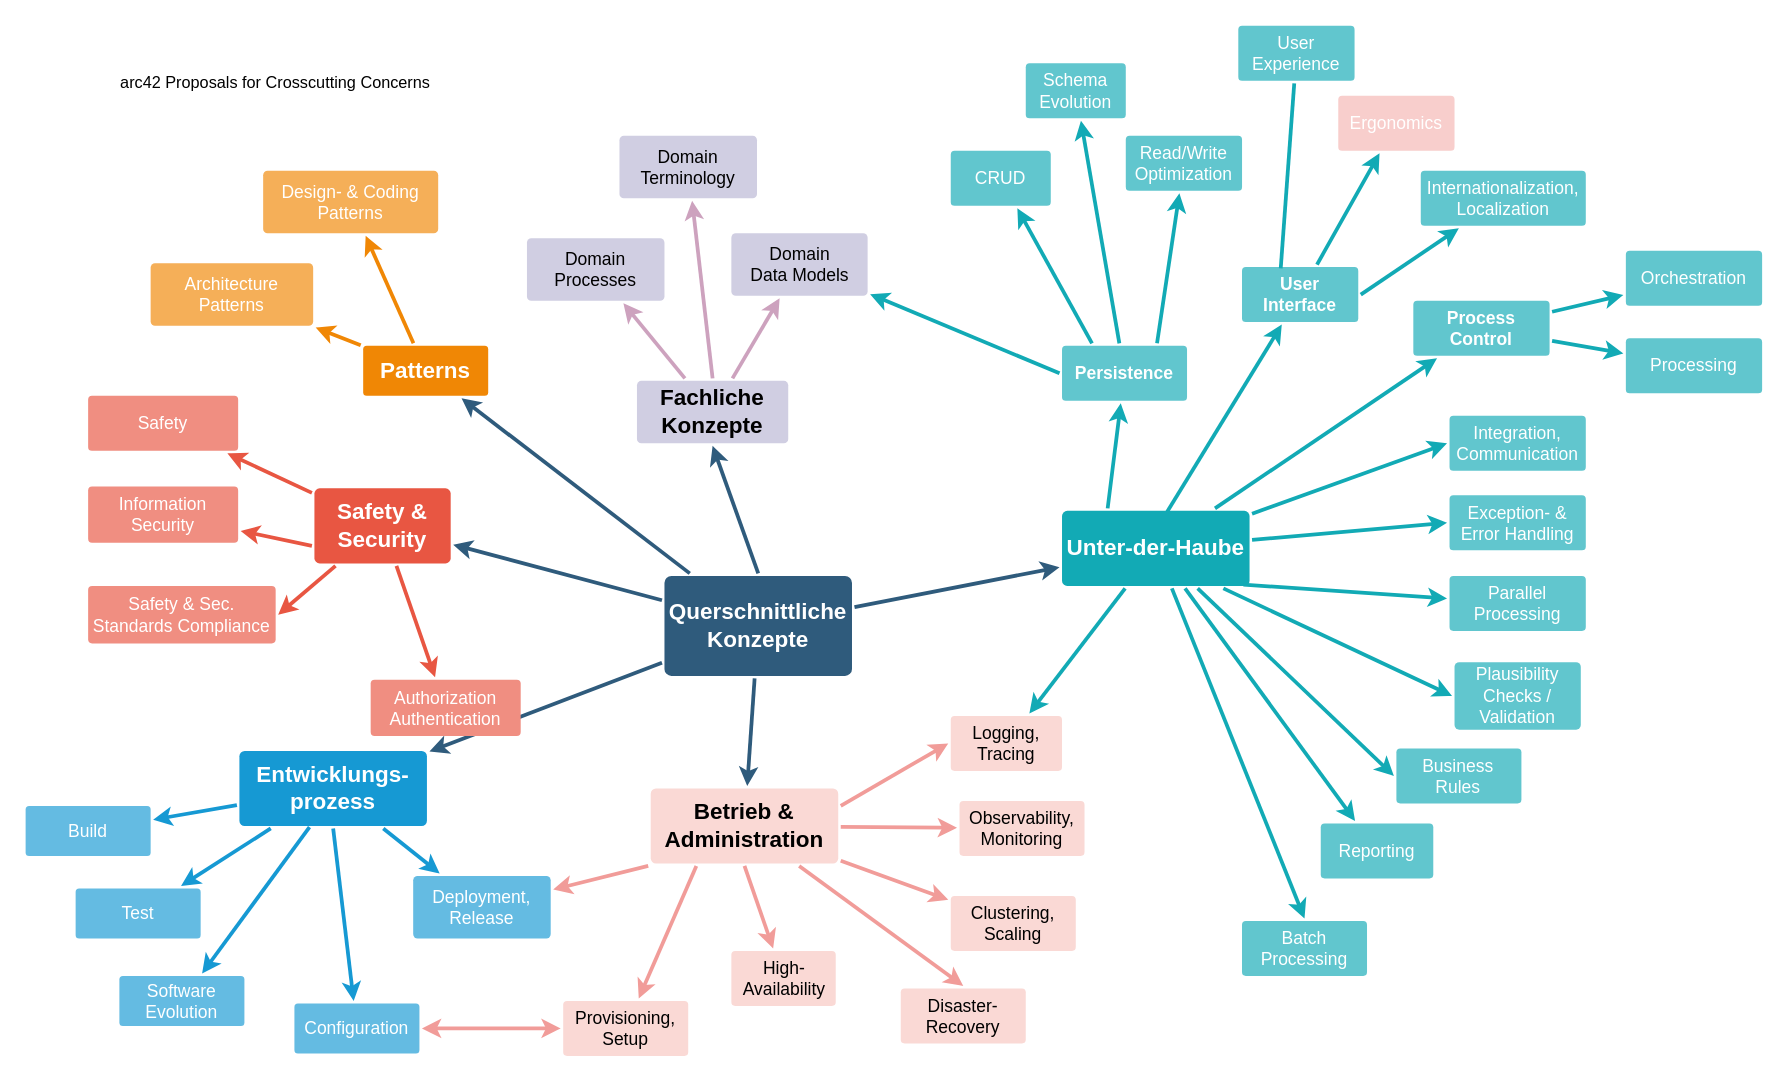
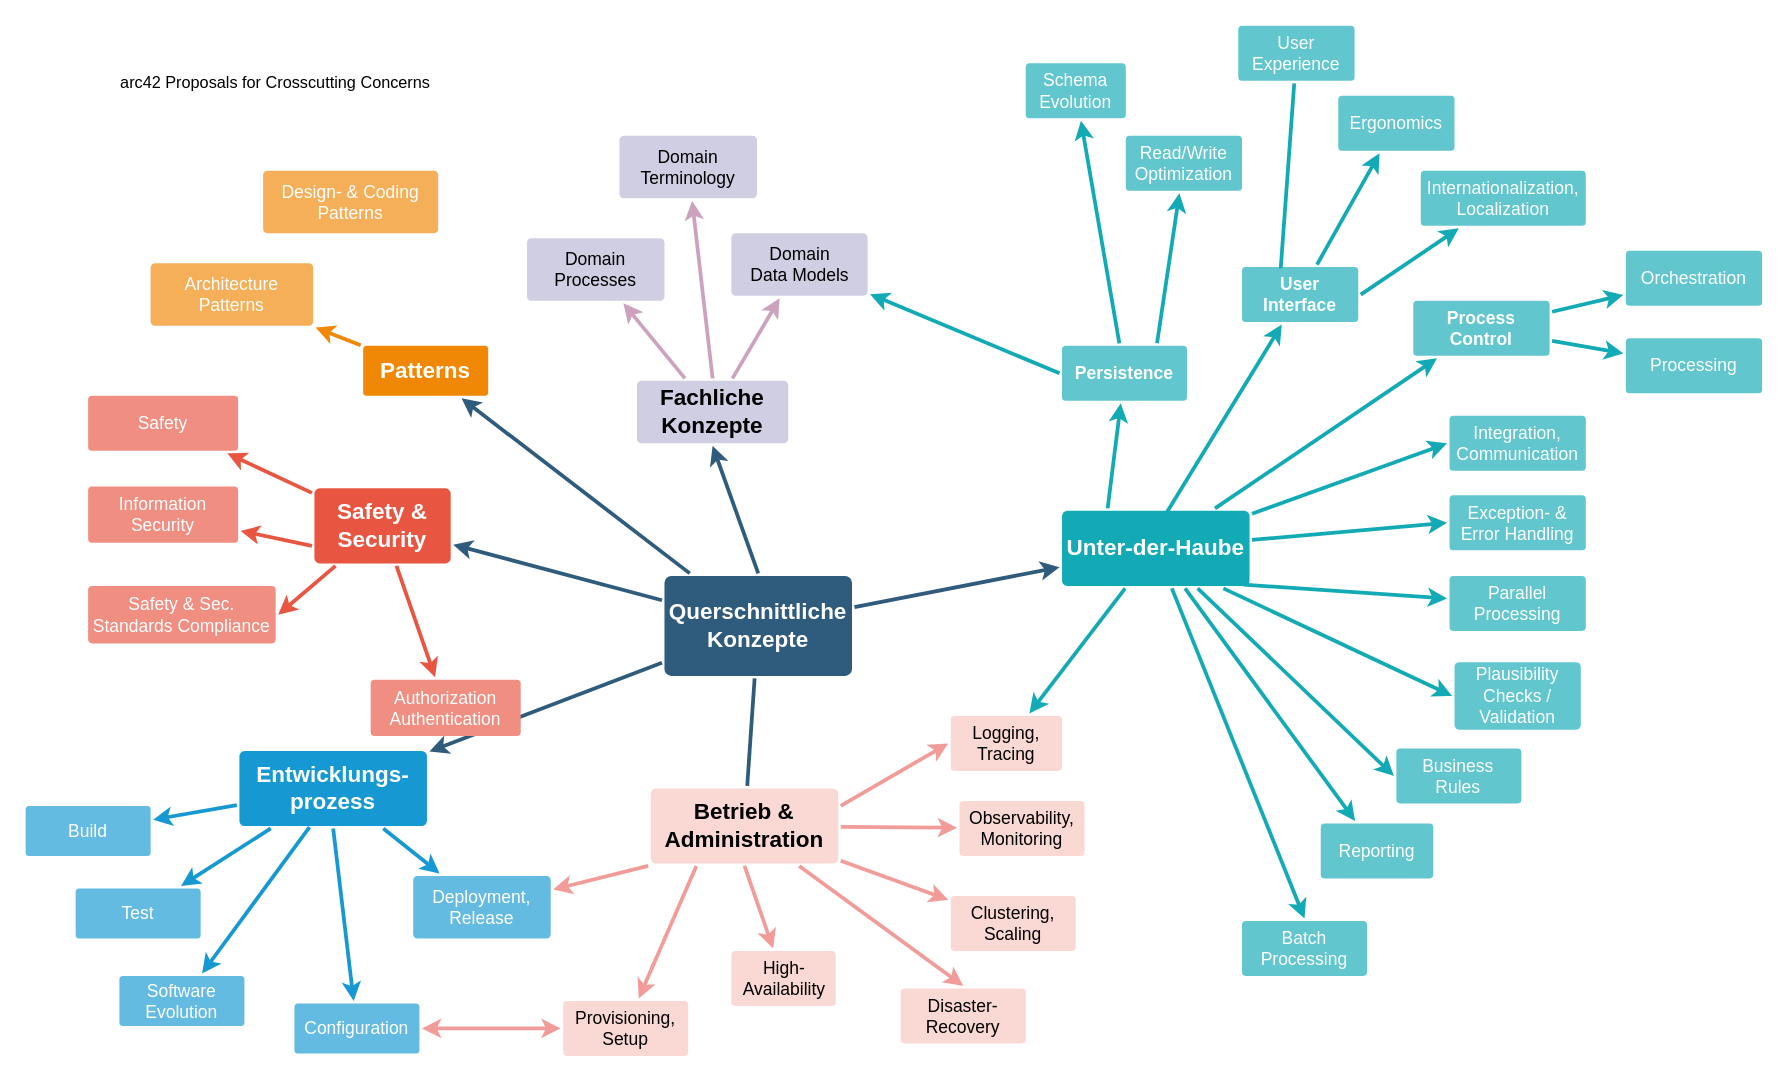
node "Ergonomics": fillcolor #f8cecc -> #61c6ce
node "CRUD": removed
edge "Persistence" -> "CRUD": removed
edge "Patterns" -> "Design- & Coding Patterns": removed
edge "Querschnittliche Konzepte" -> "Betrieb & Administration": arrowhead classic -> none
